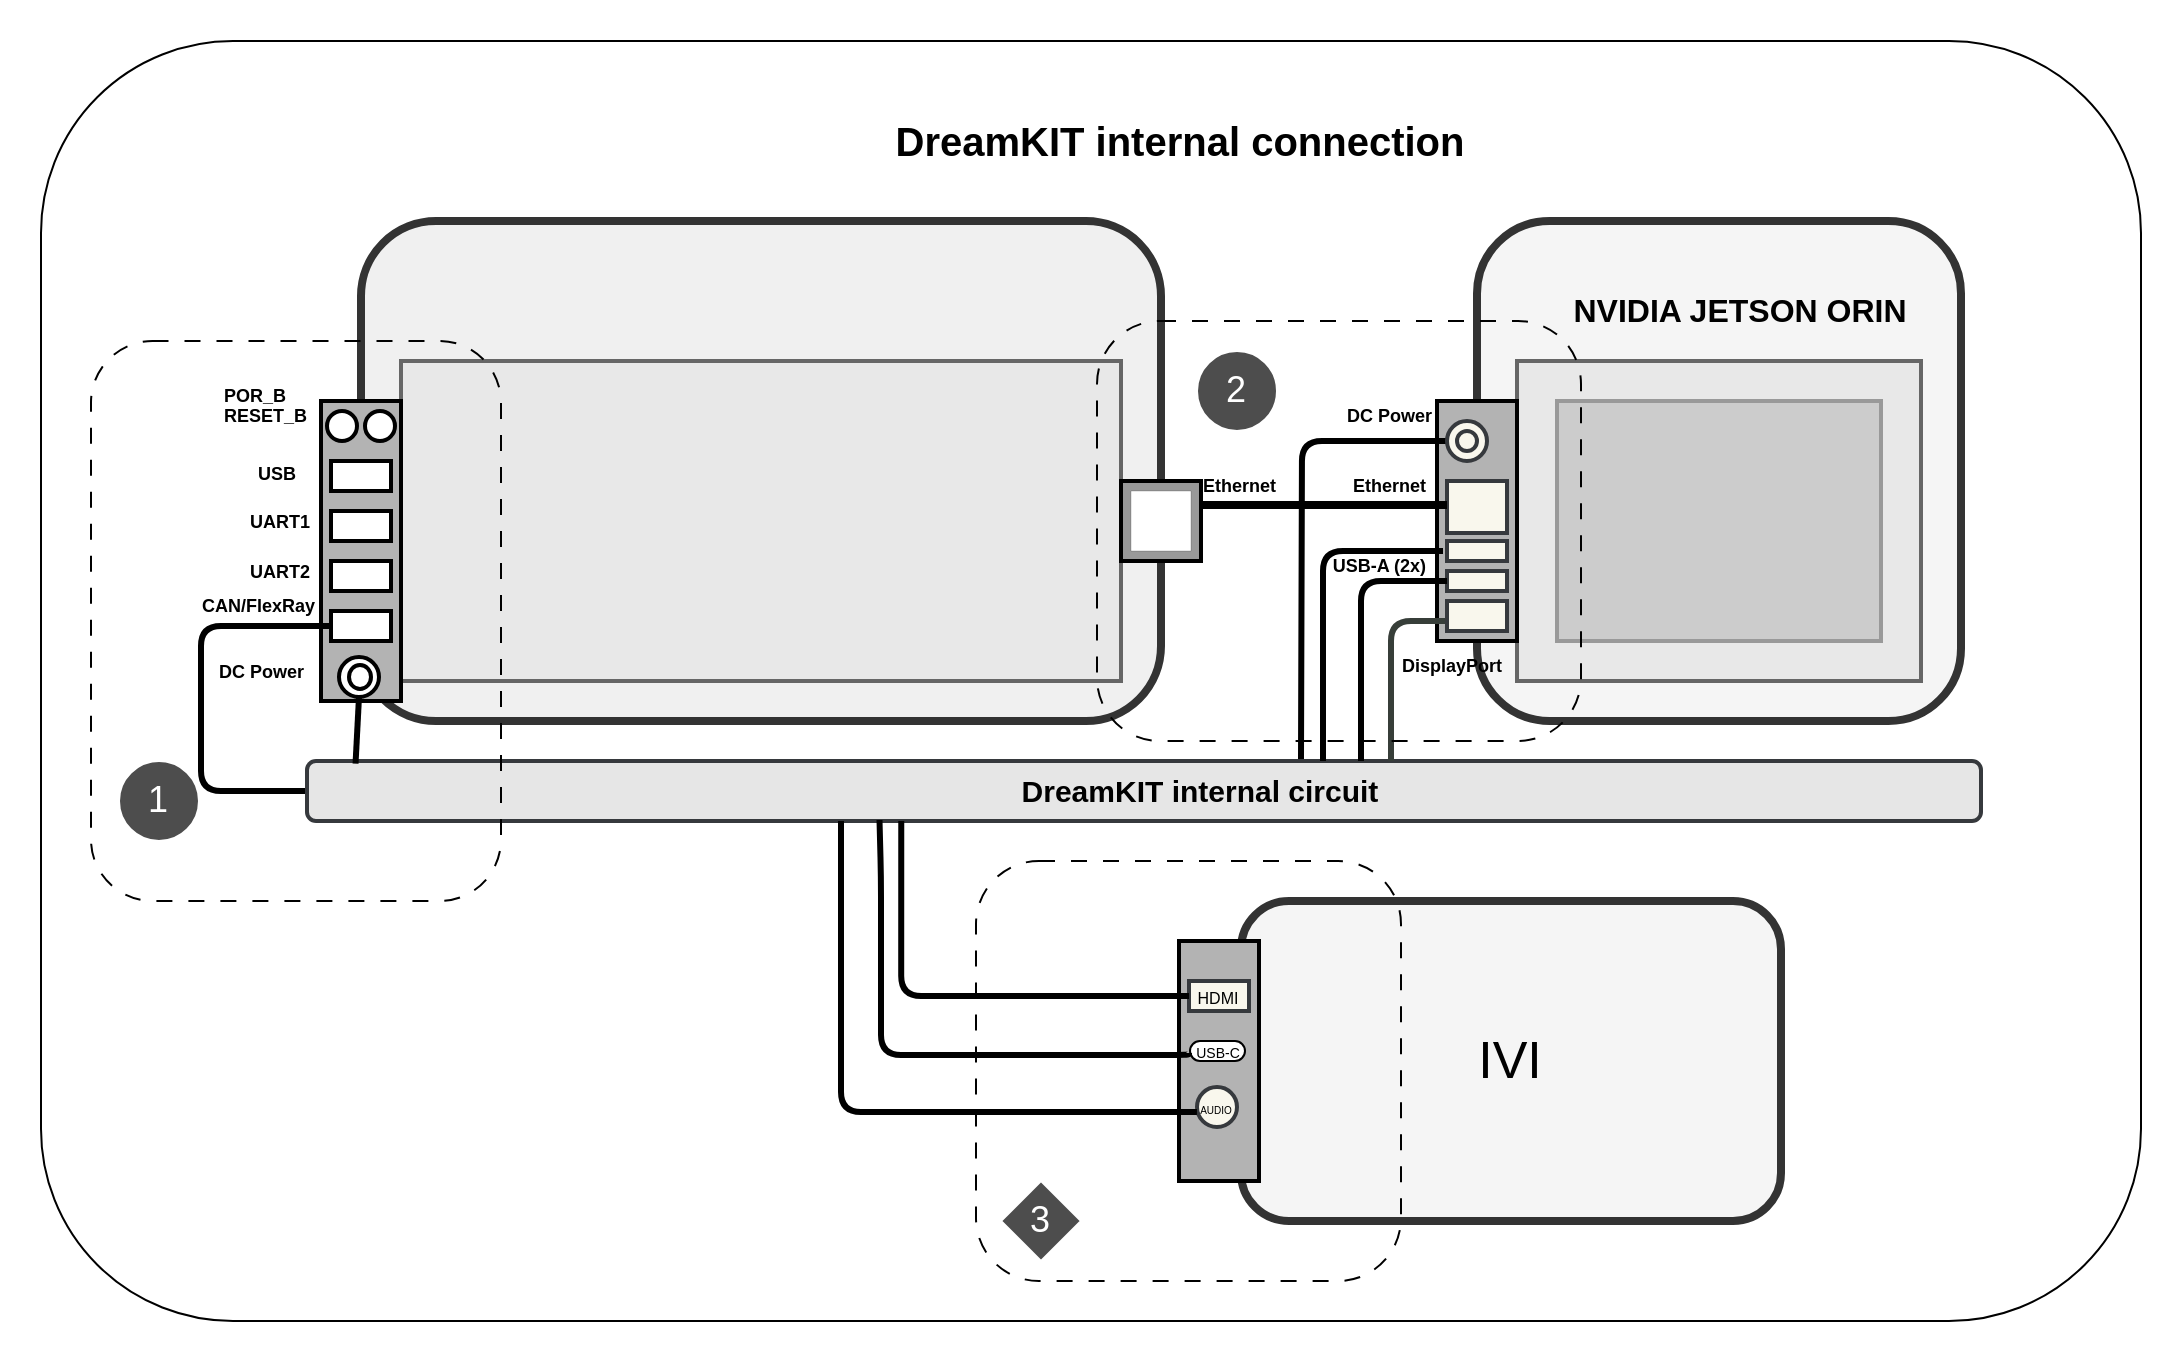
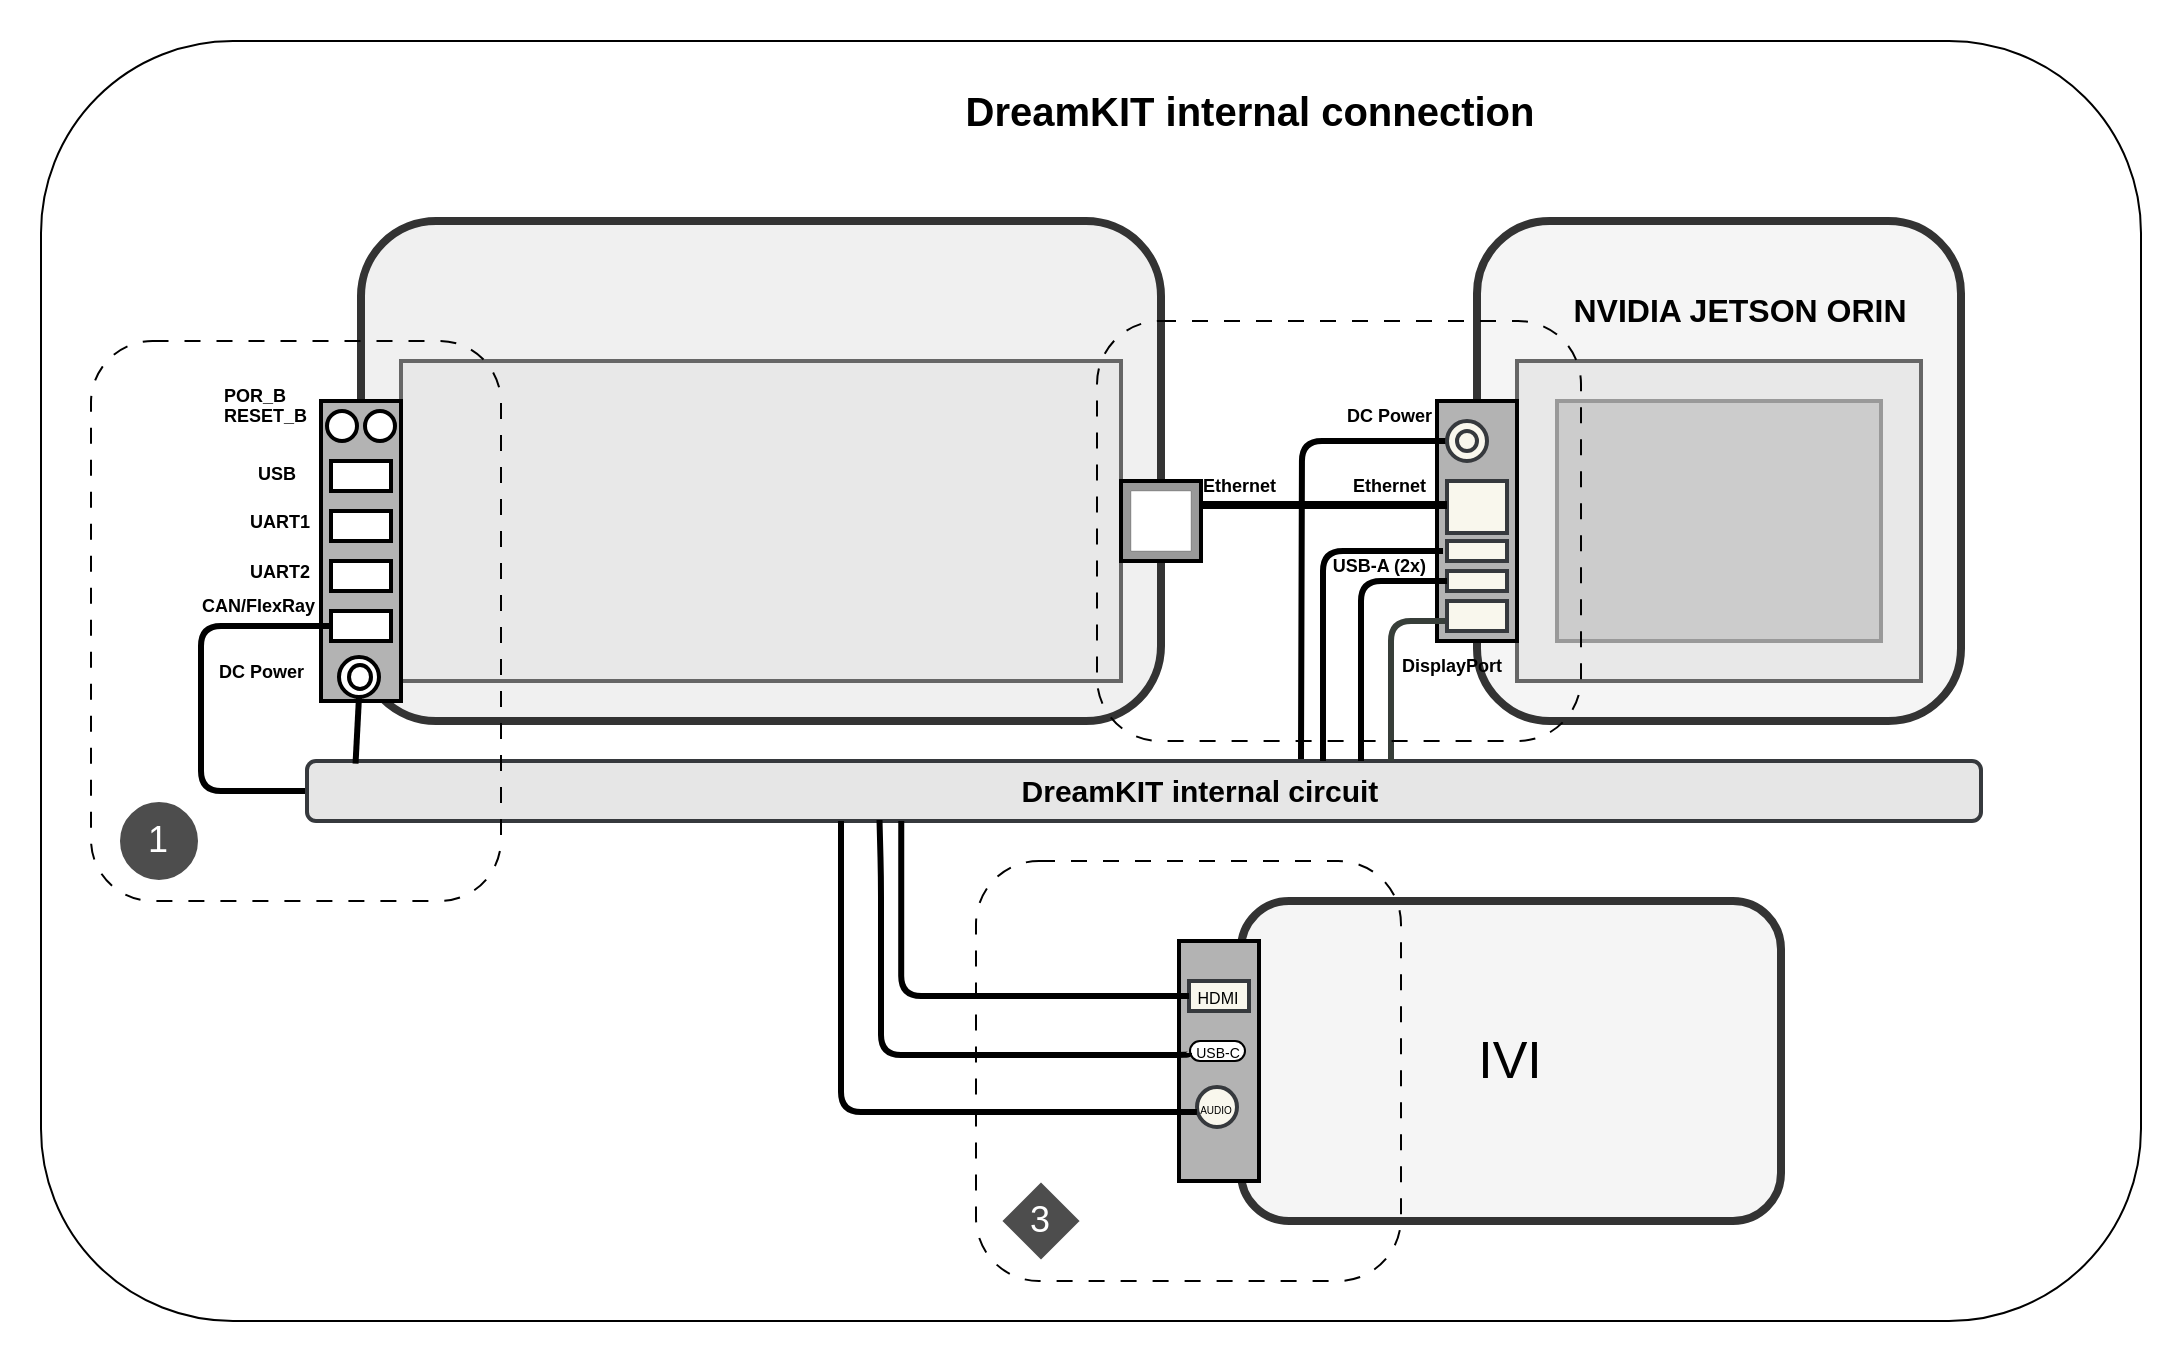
node "DreamKIT internal connection": moved (1181, 141) -> (1251, 111)
node "2": removed
node "1": moved (159, 801) -> (159, 841)
